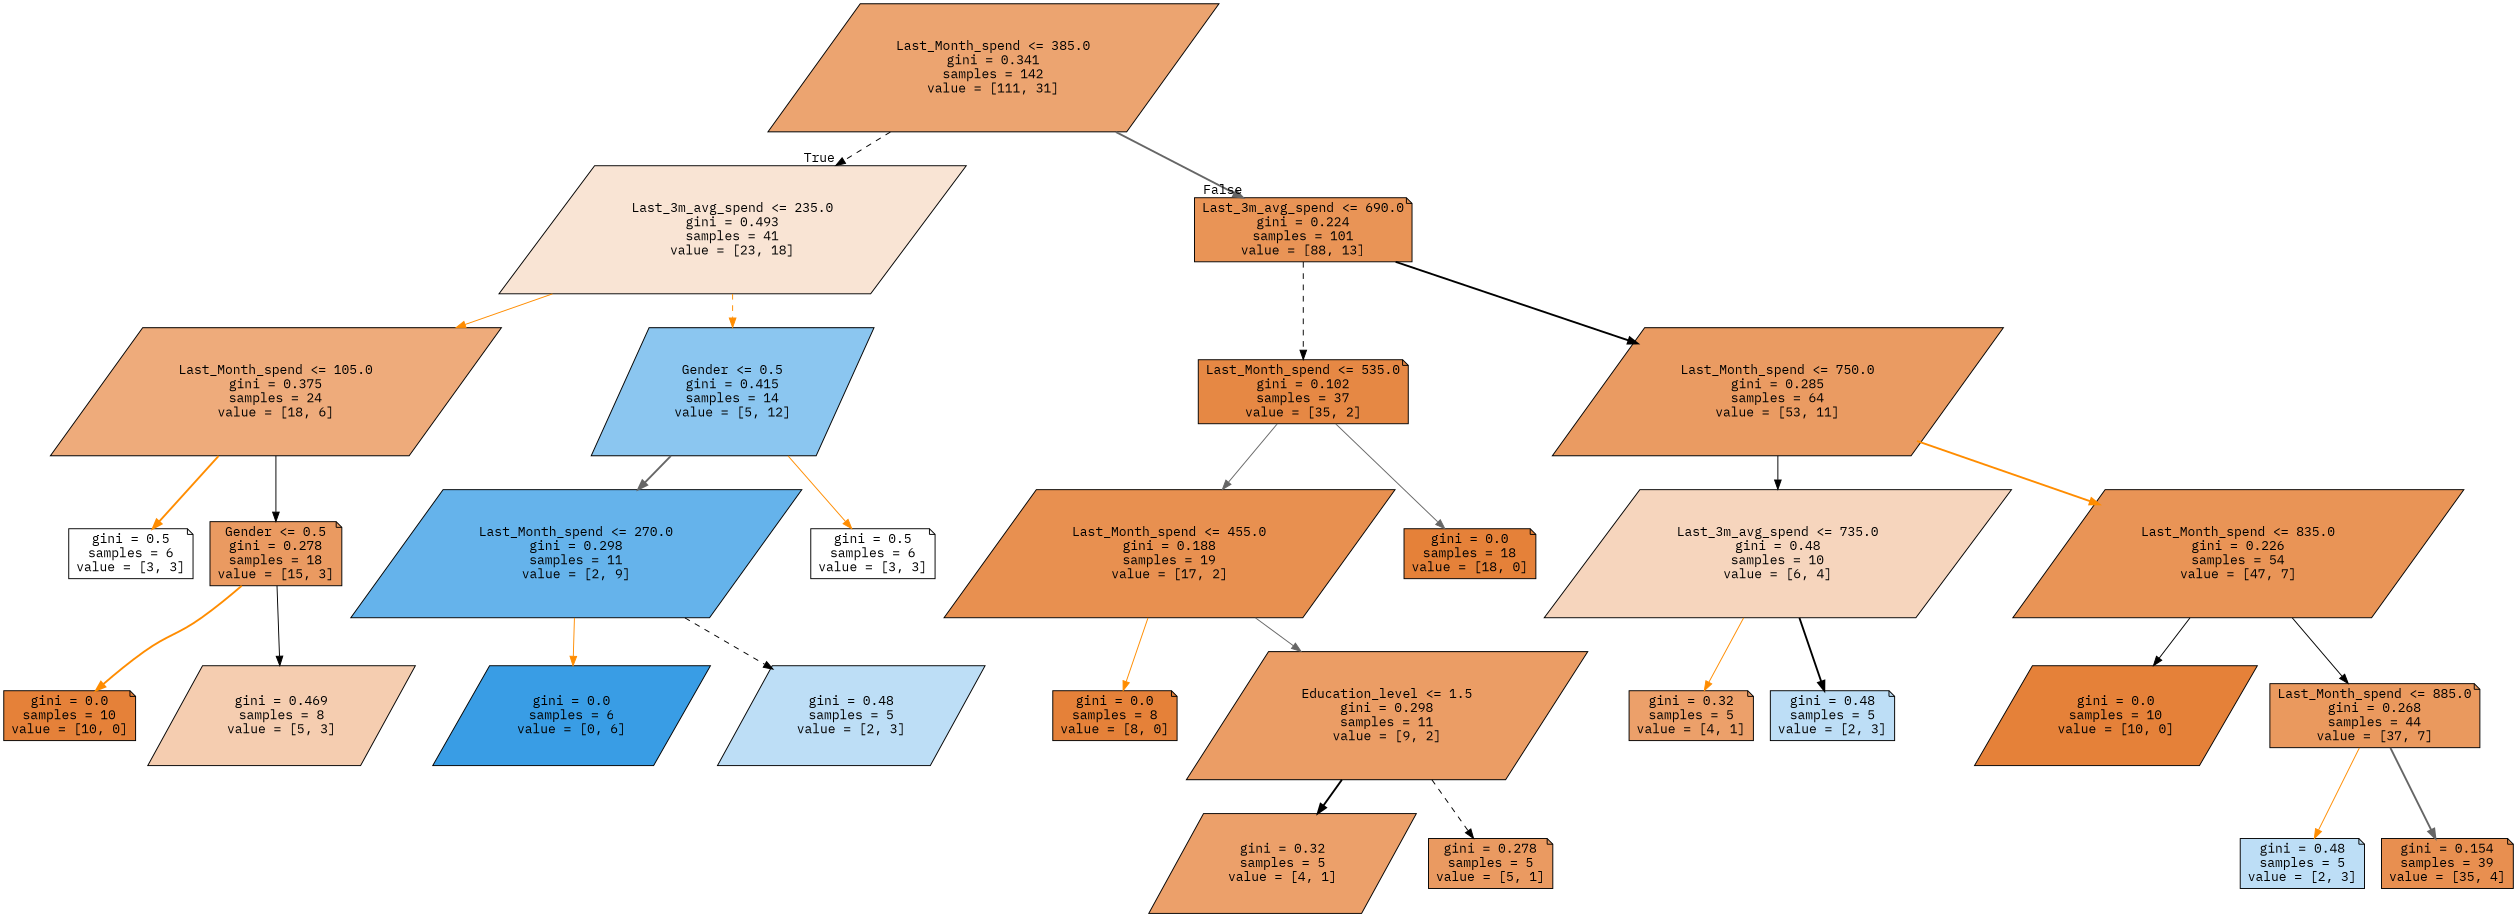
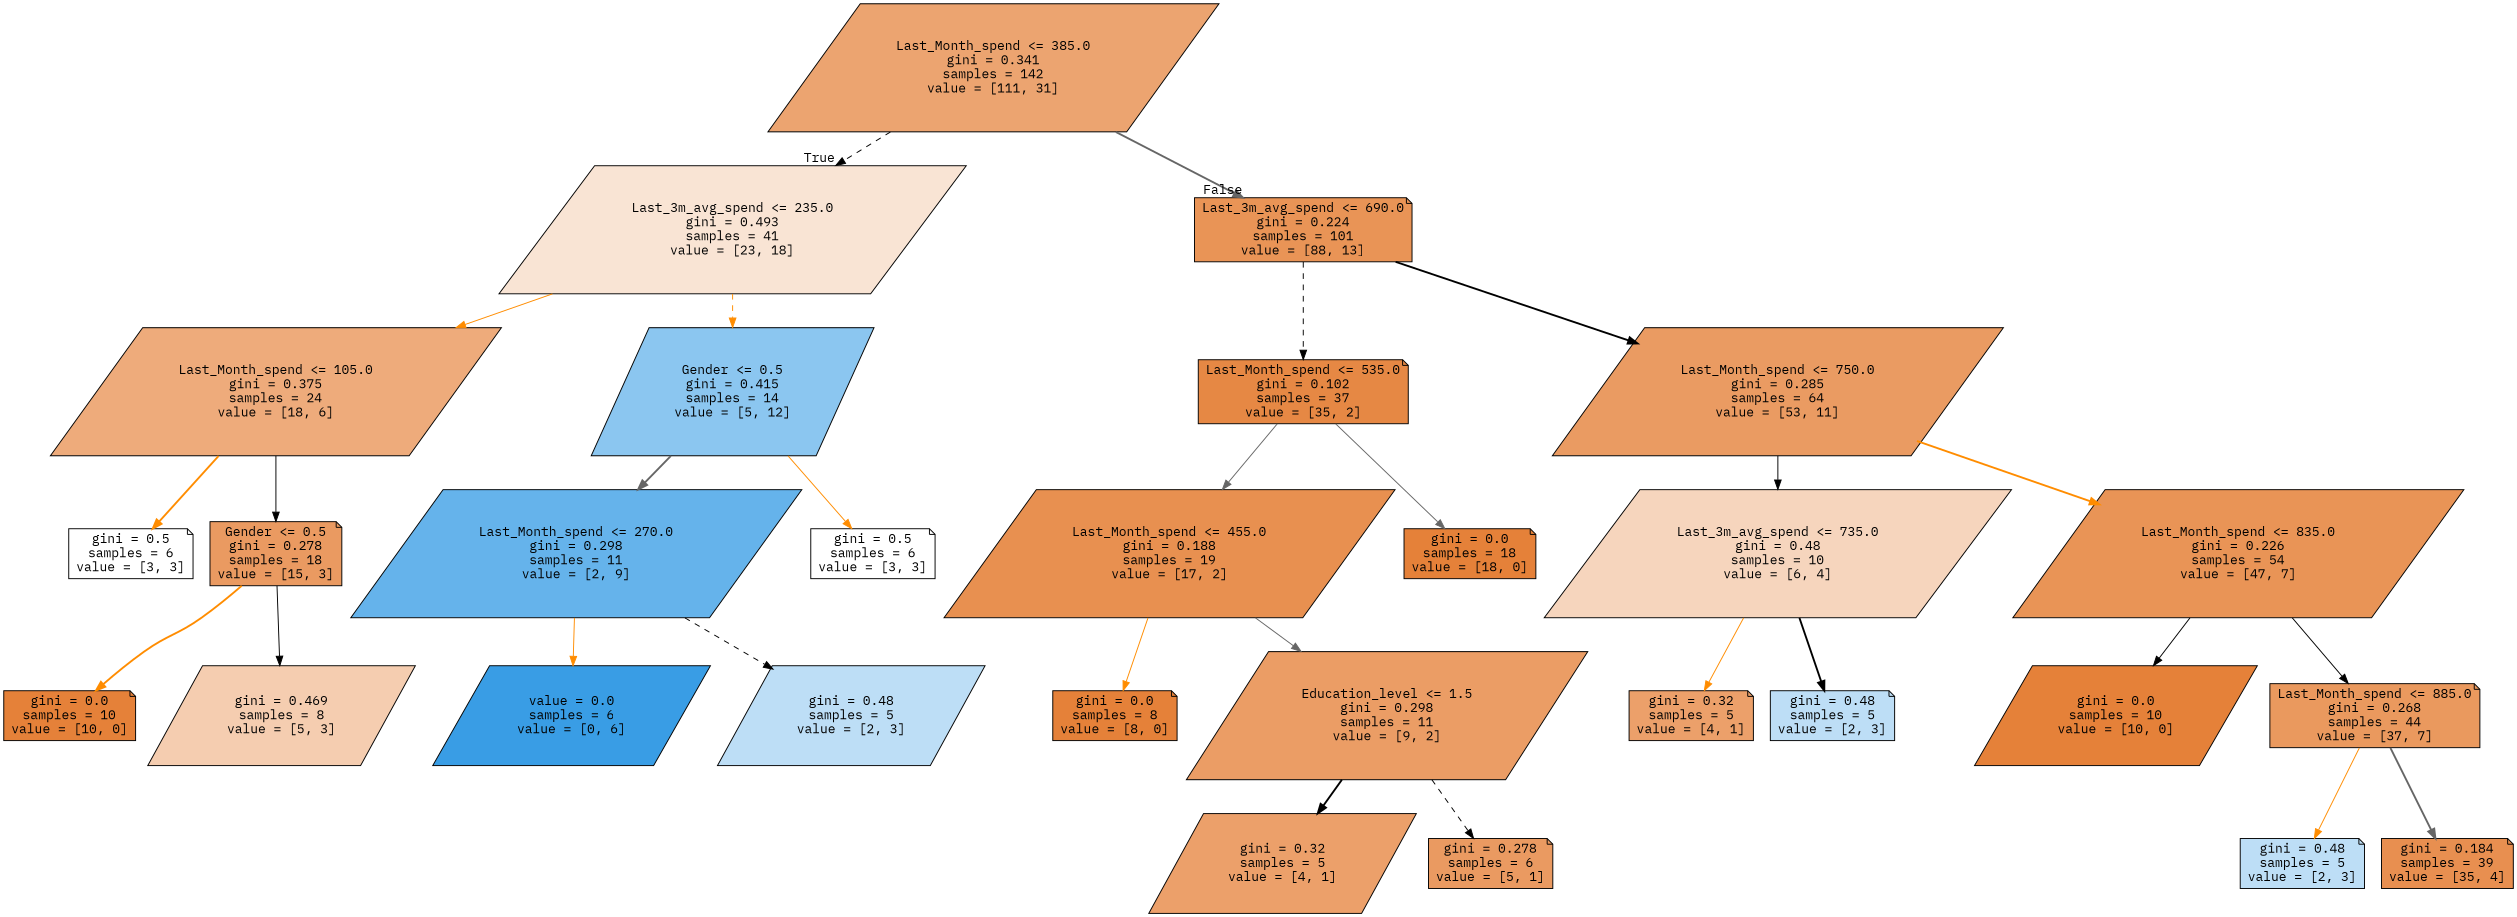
node "gini = 0.0 samples = 6 value = [0, 6]": label "gini = 0.0 samples = 6 value = [0, 6]" -> "value = 0.0 samples = 6 value = [0, 6]"
node "gini = 0.278 samples = 5 value = [5, 1]": label "gini = 0.278 samples = 5 value = [5, 1]" -> "gini = 0.278 samples = 6 value = [5, 1]"
node "gini = 0.154 samples = 39 value = [35, 4]": label "gini = 0.154 samples = 39 value = [35, 4]" -> "gini = 0.184 samples = 39 value = [35, 4]"
